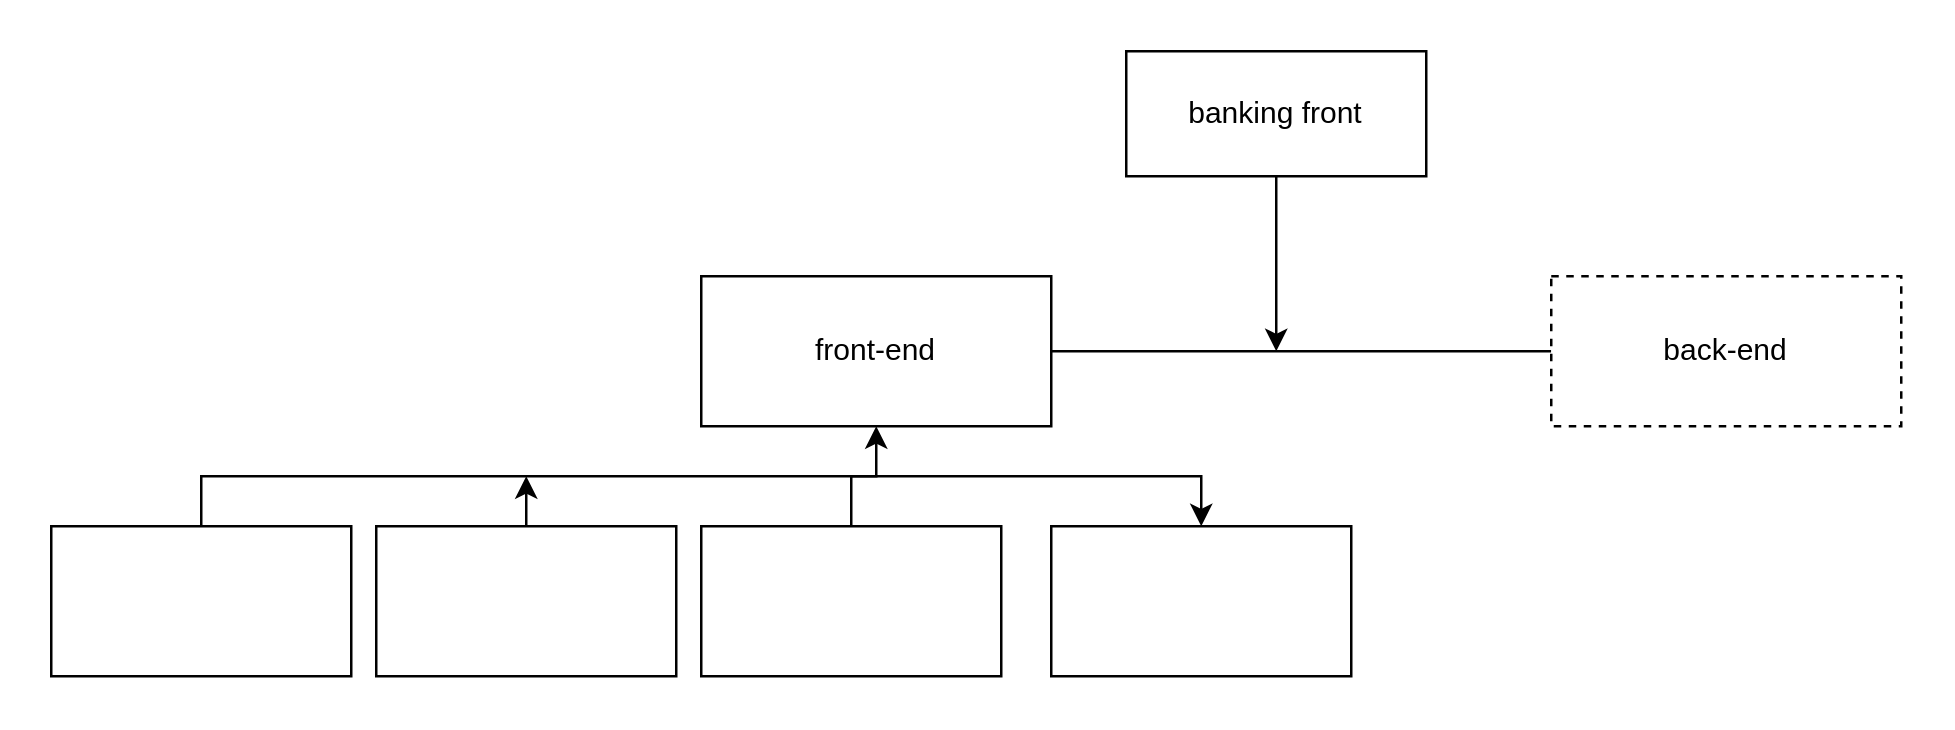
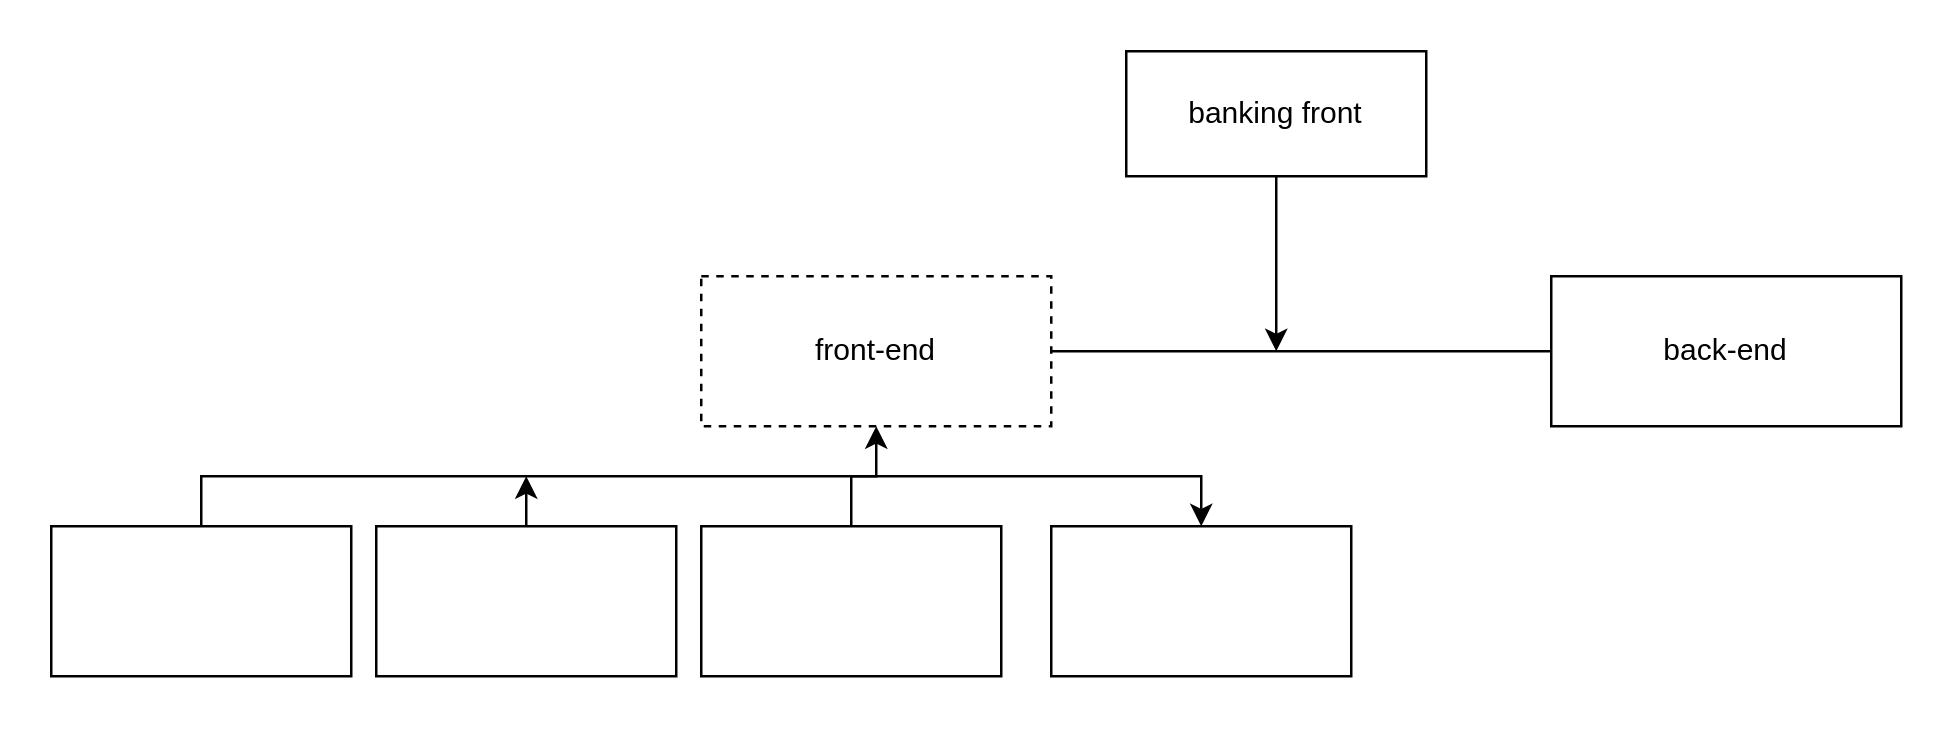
node "front-end": style solid -> dashed
node "back-end": style dashed -> solid
